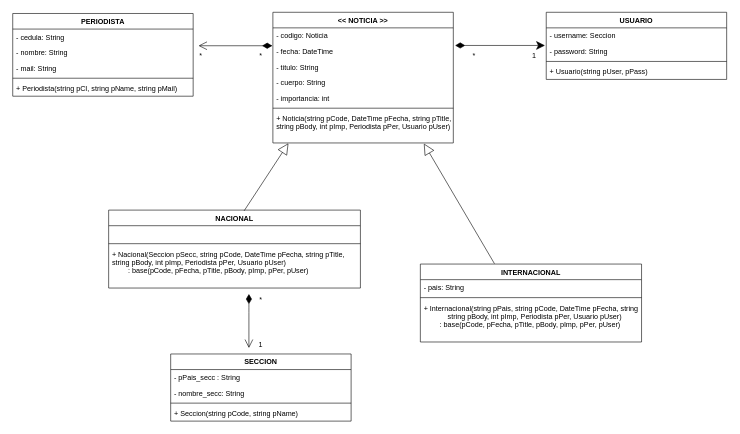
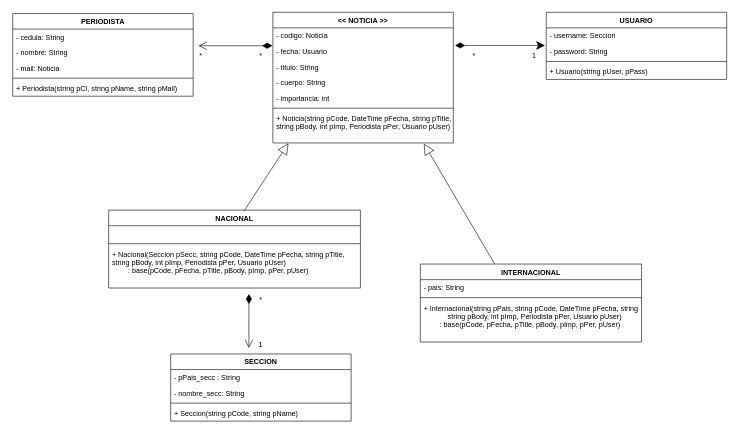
node "- fecha: DateTime": label "- fecha: DateTime" -> "- fecha: Usuario"
node "- mail: String": label "- mail: String" -> "- mail: Noticia"
